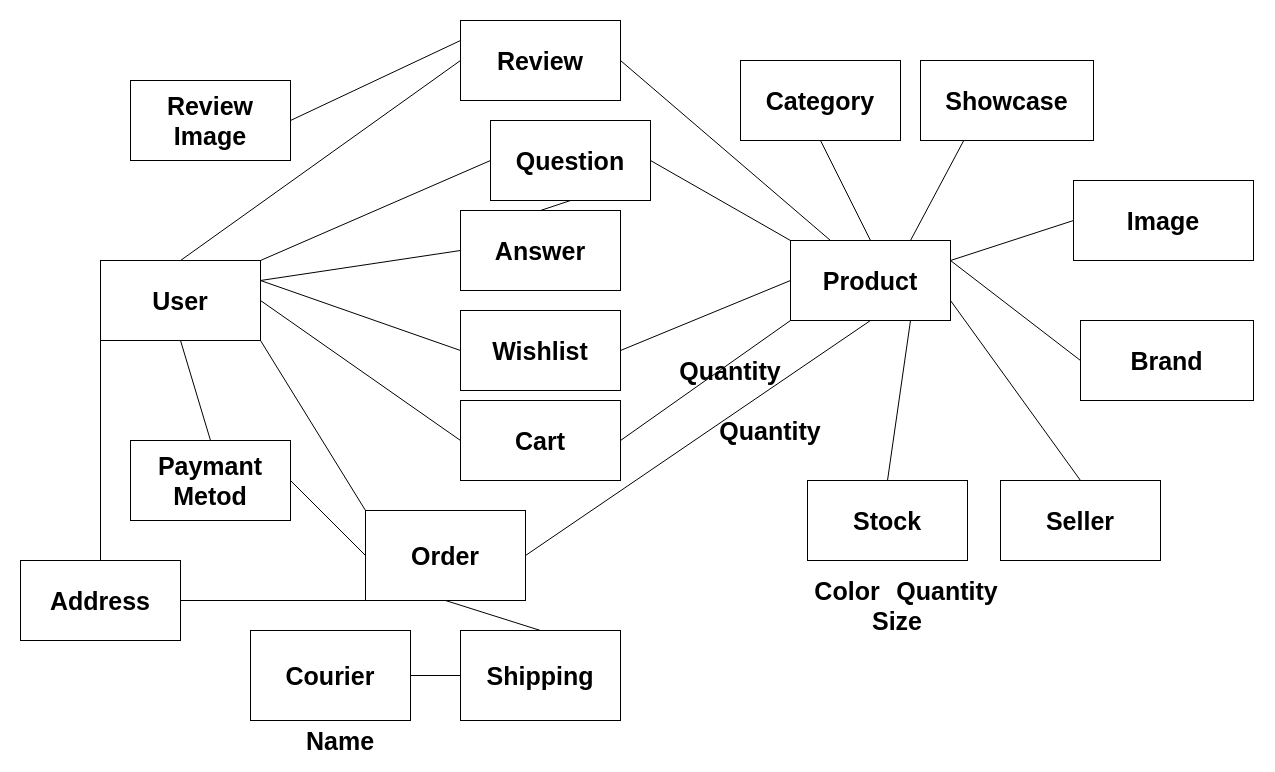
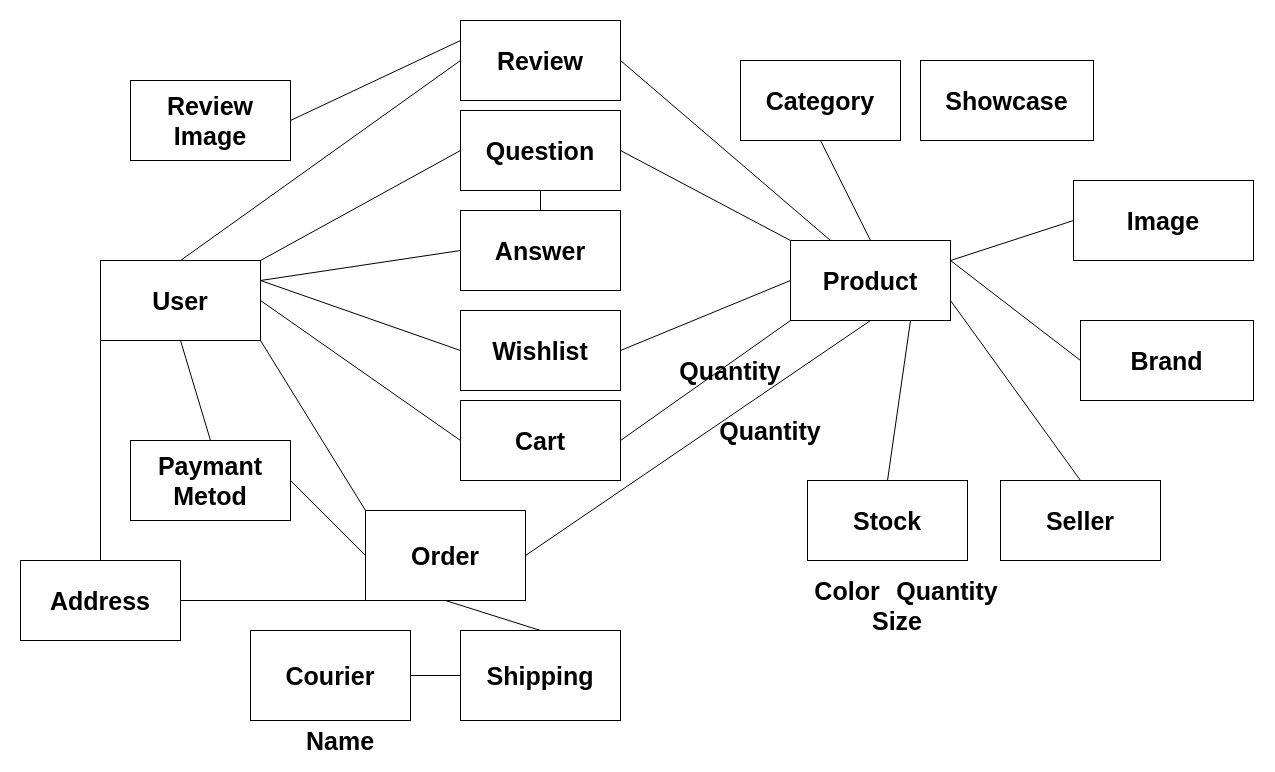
node "Question": moved (571, 161) -> (541, 151)
edge "Showcase" -- "Product": removed
